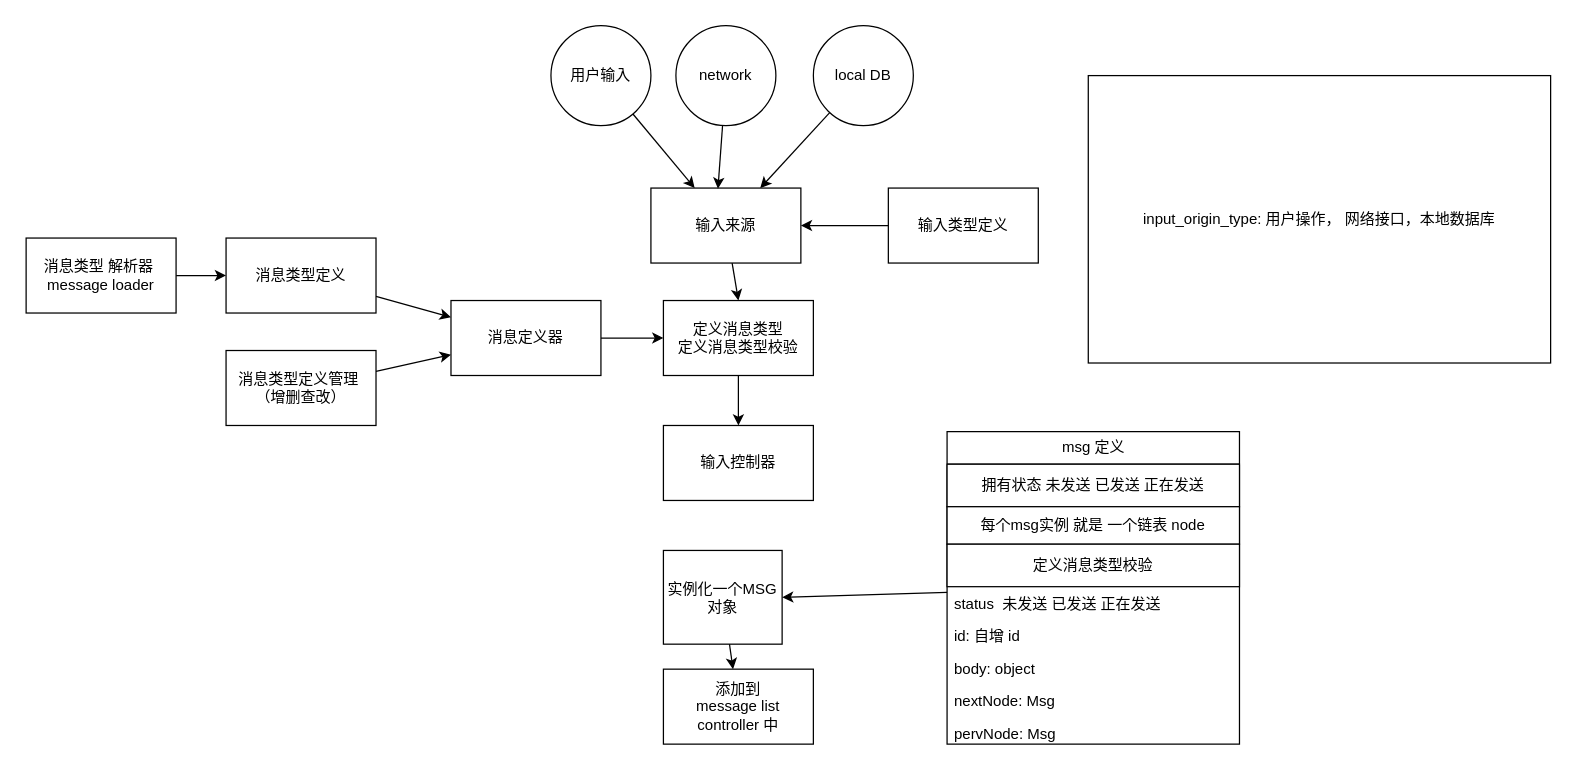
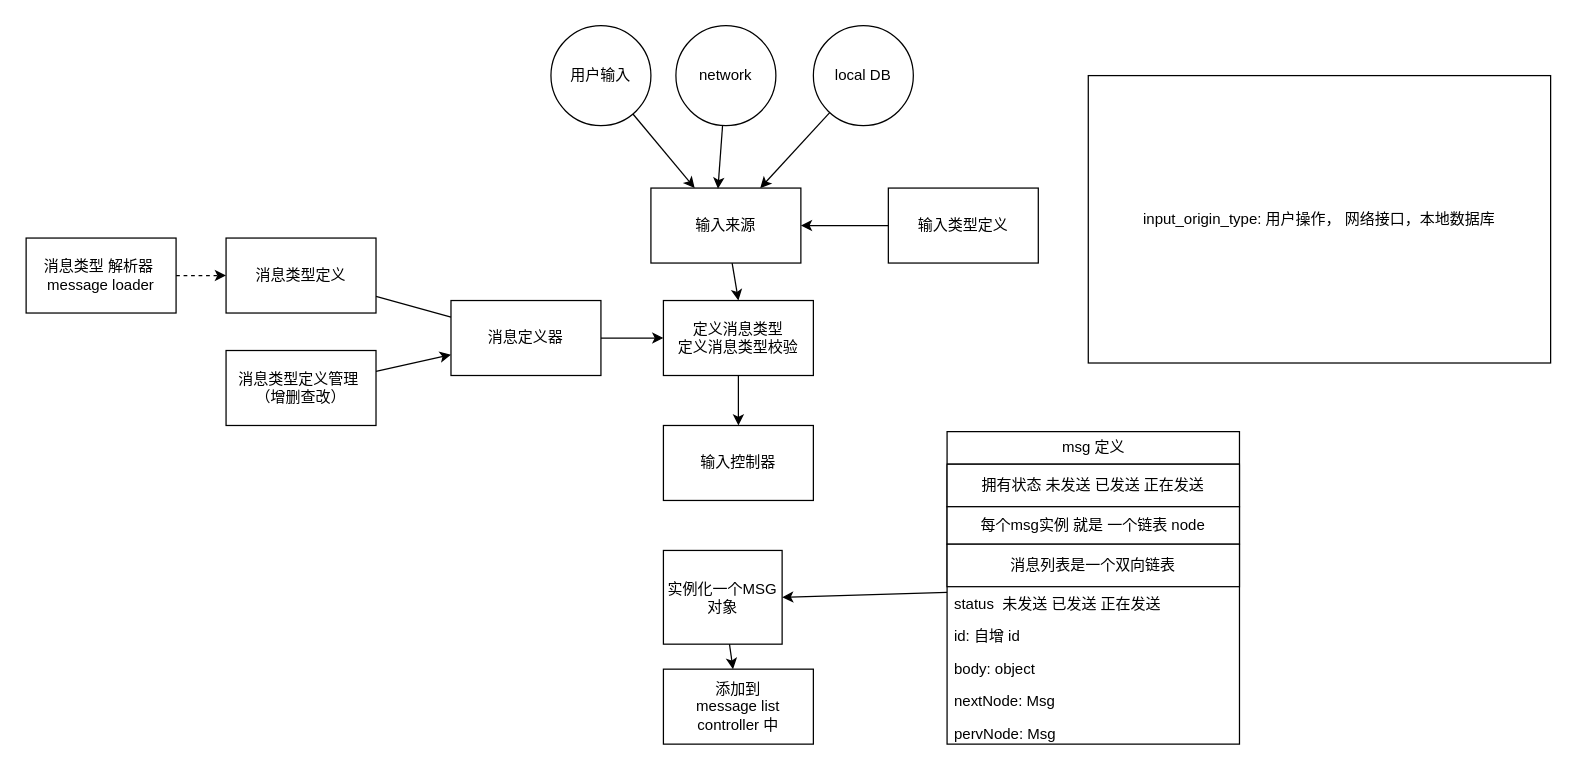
edge "消息类型 解析器 message loader" -> "消息类型定义": style solid -> dashed
edge "消息类型定义" -> "消息定义器": arrowhead classic -> none
node "定义消息类型校验": label "定义消息类型校验" -> "消息列表是一个双向链表"
